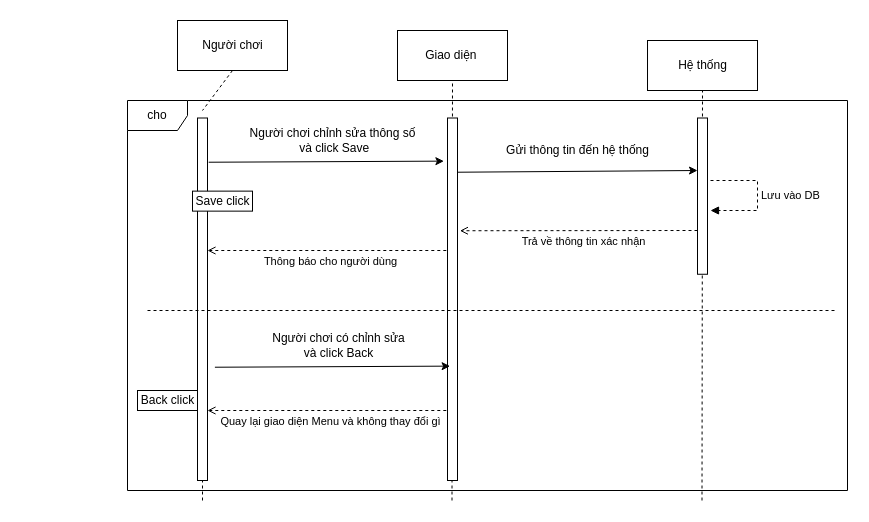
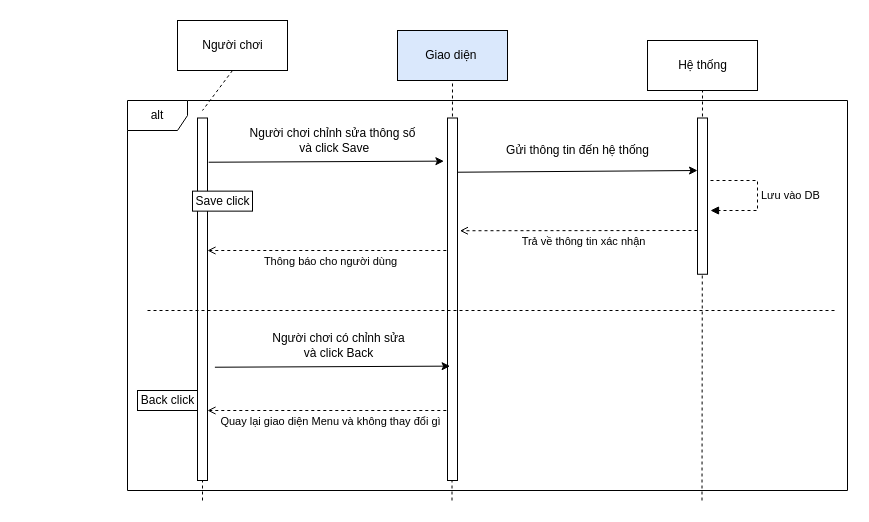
node "Giao diện": fillcolor #ffffff -> #dae8fc
node "cho": label "cho" -> "alt"
